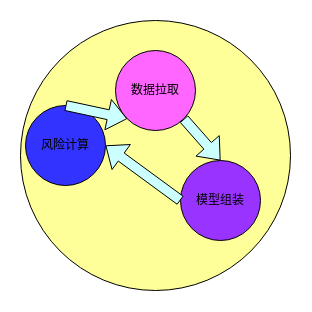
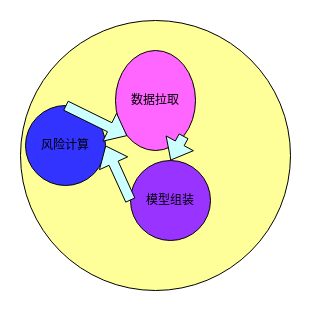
node "数据拉取": size 80x80 -> 80x100
node "模型组装": moved (221, 201) -> (171, 201)
